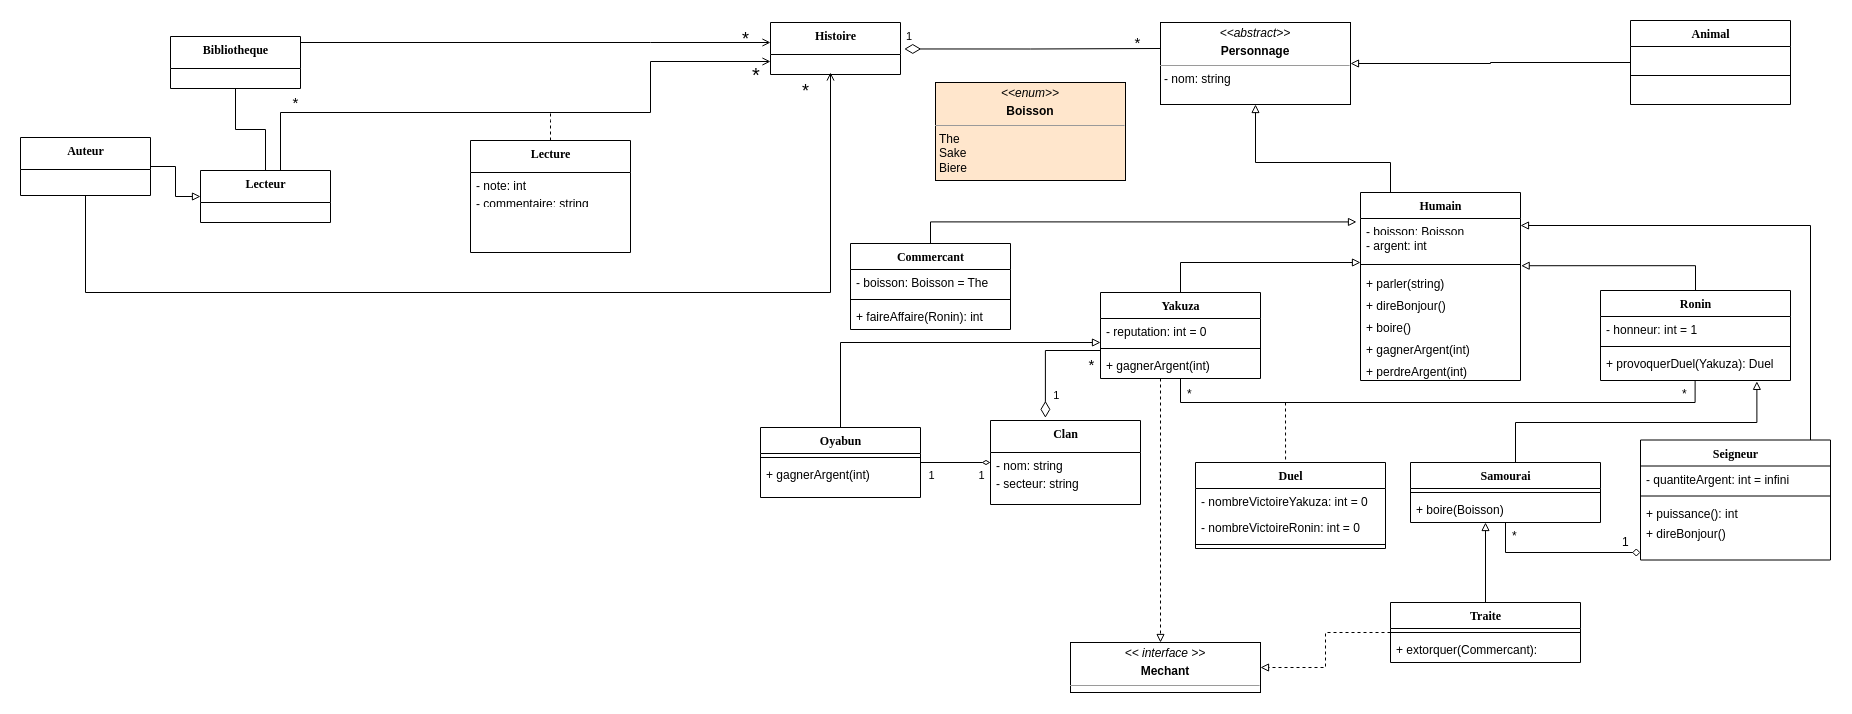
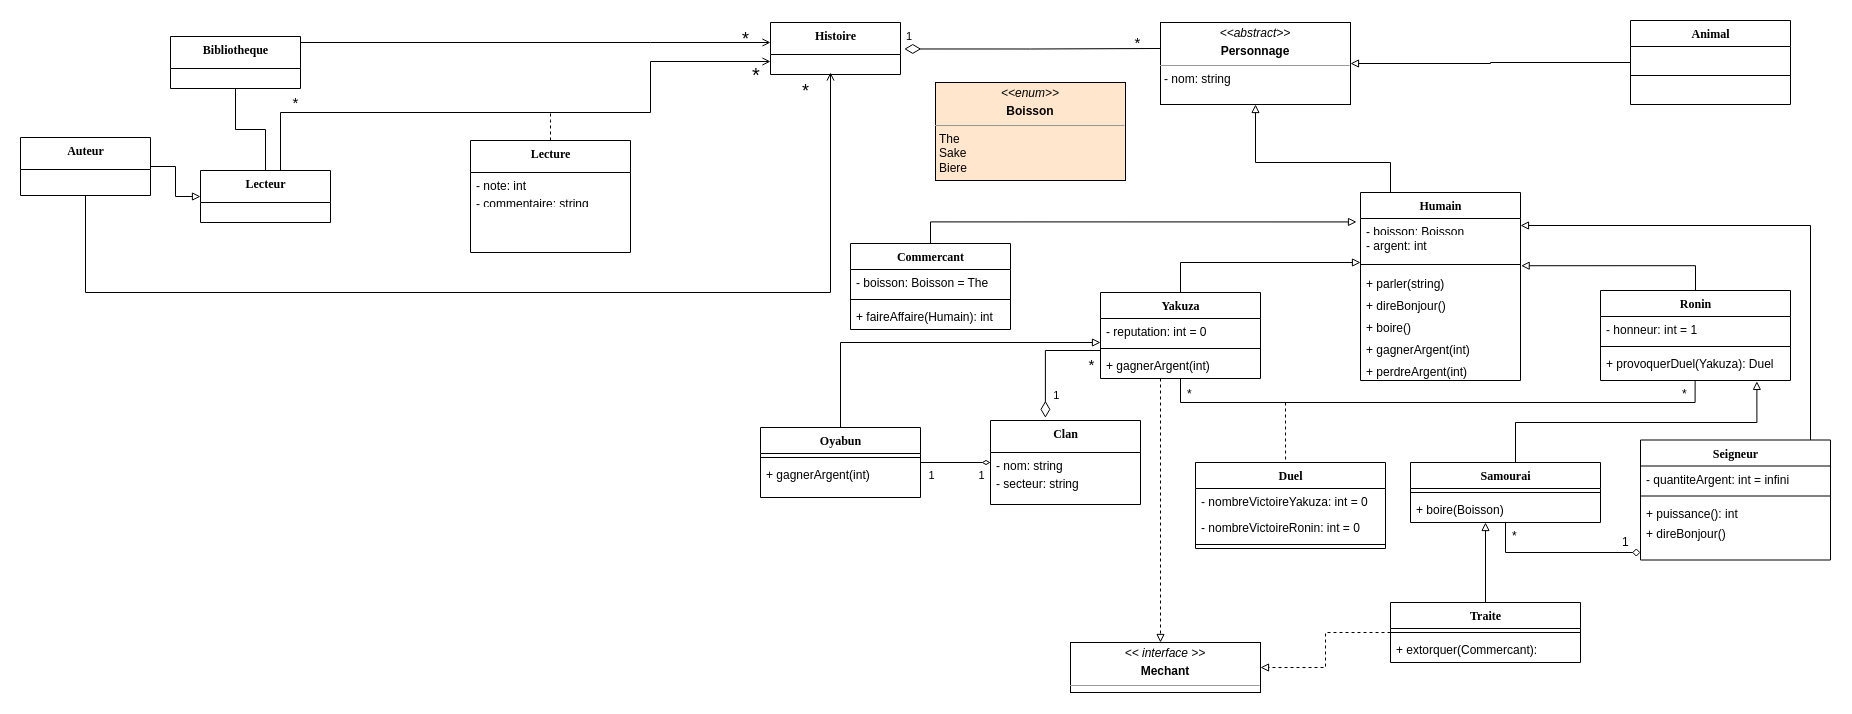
node "+ faireAffaire(Ronin): int": label "+ faireAffaire(Ronin): int" -> "+ faireAffaire(Humain): int"
